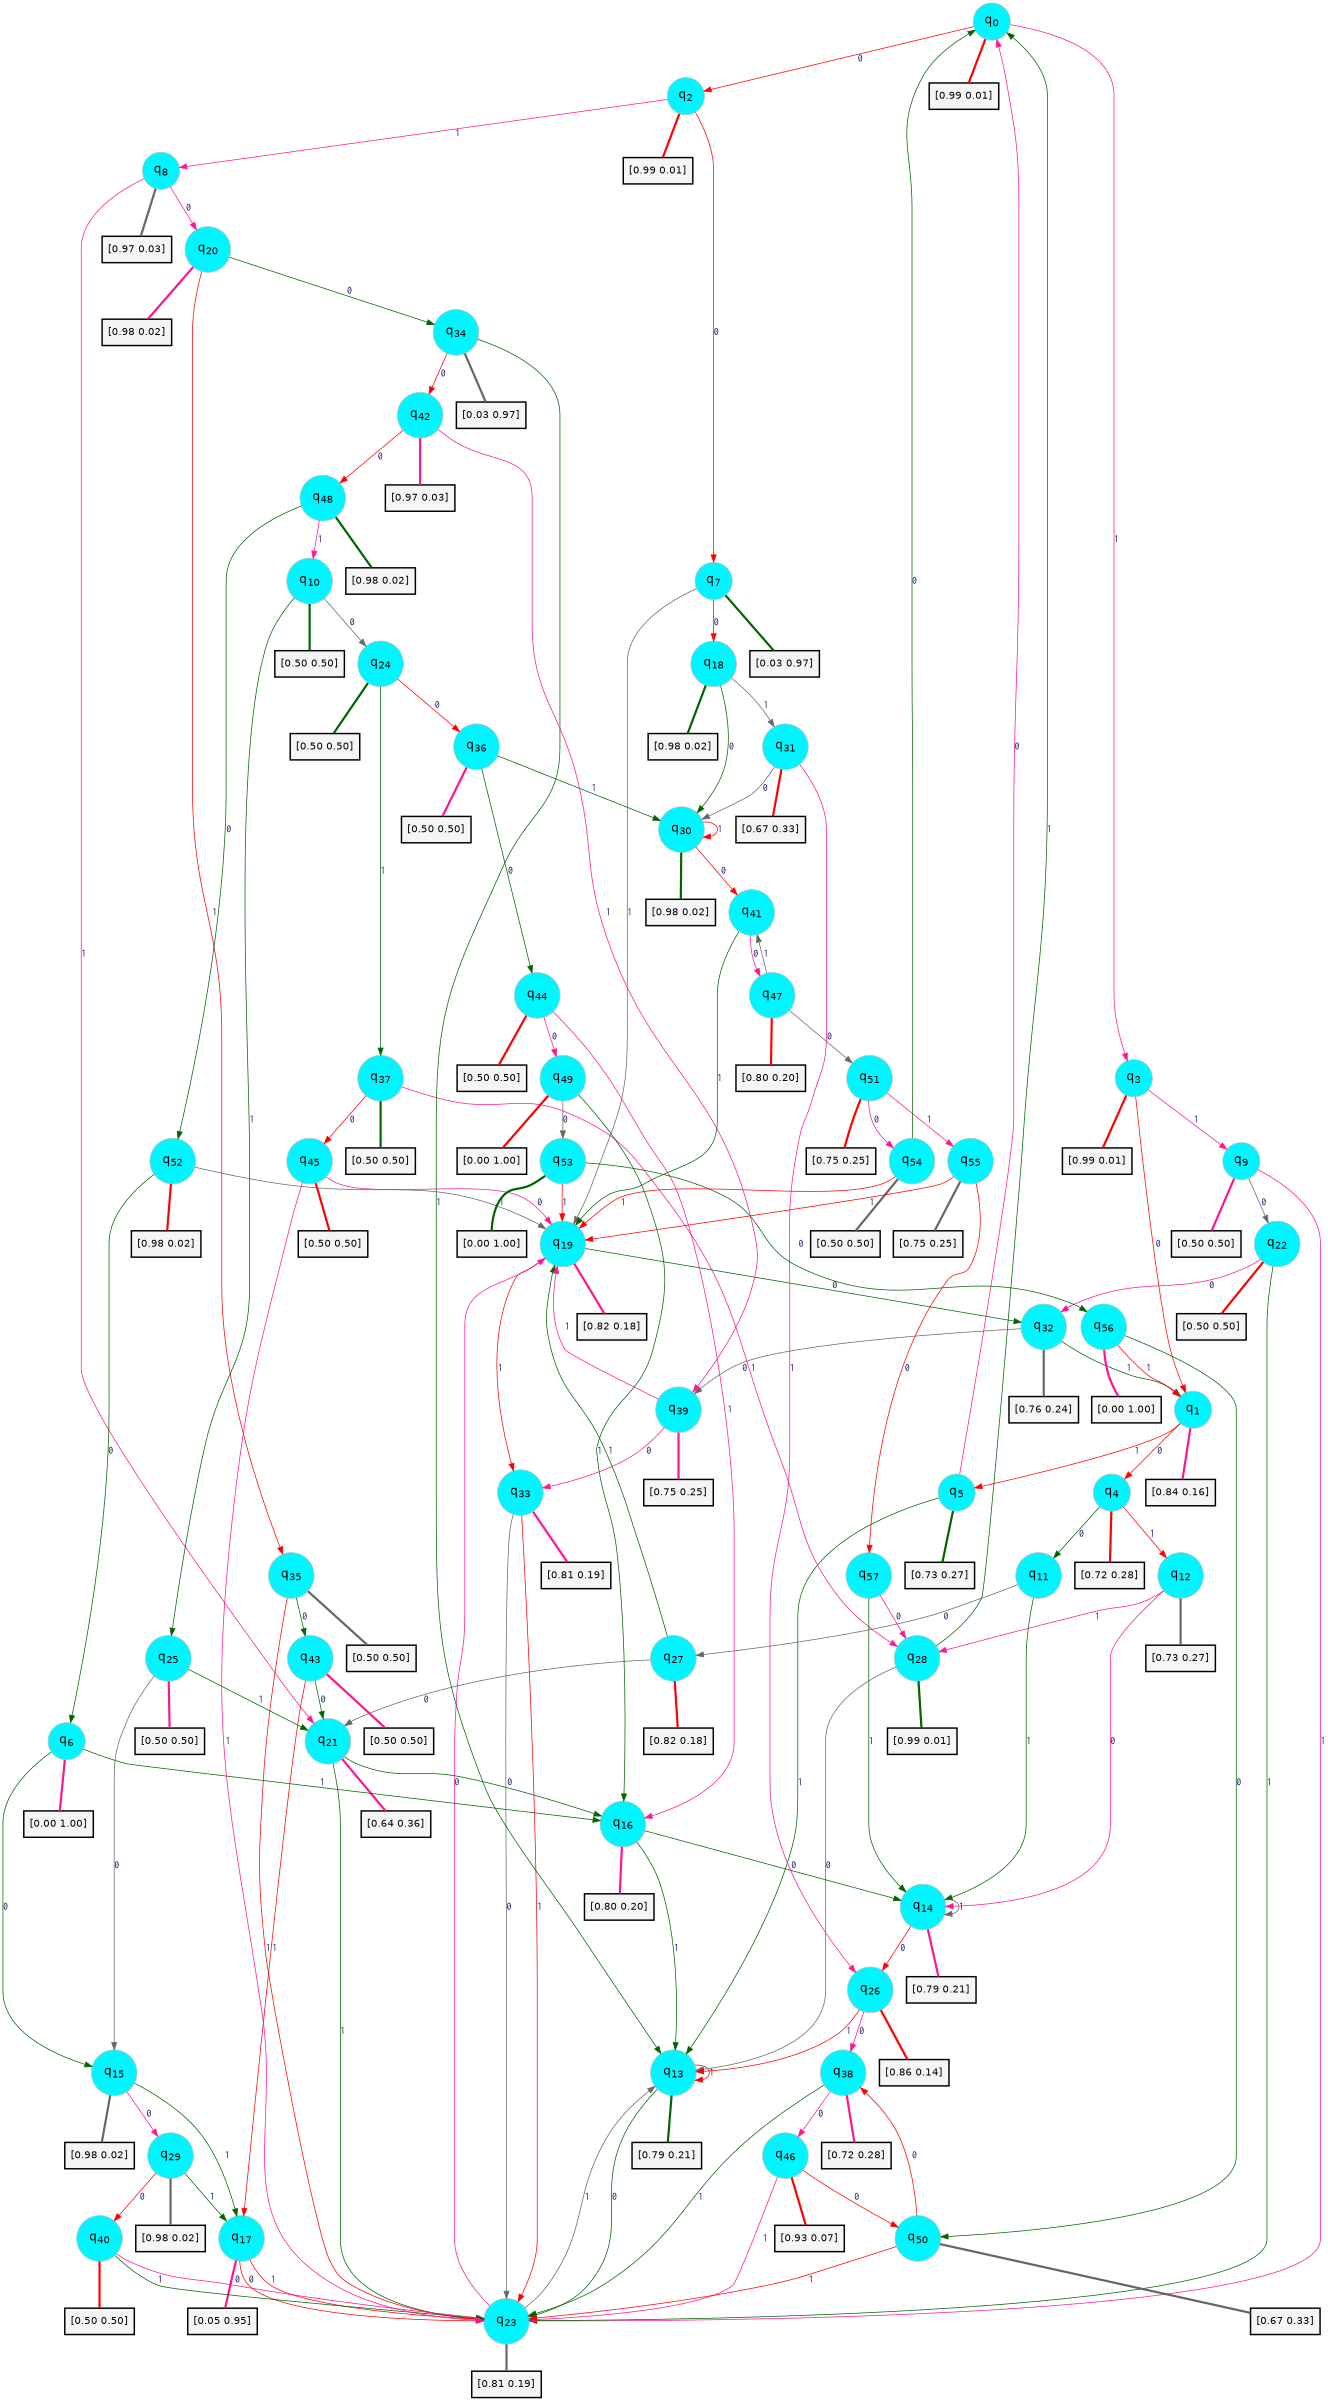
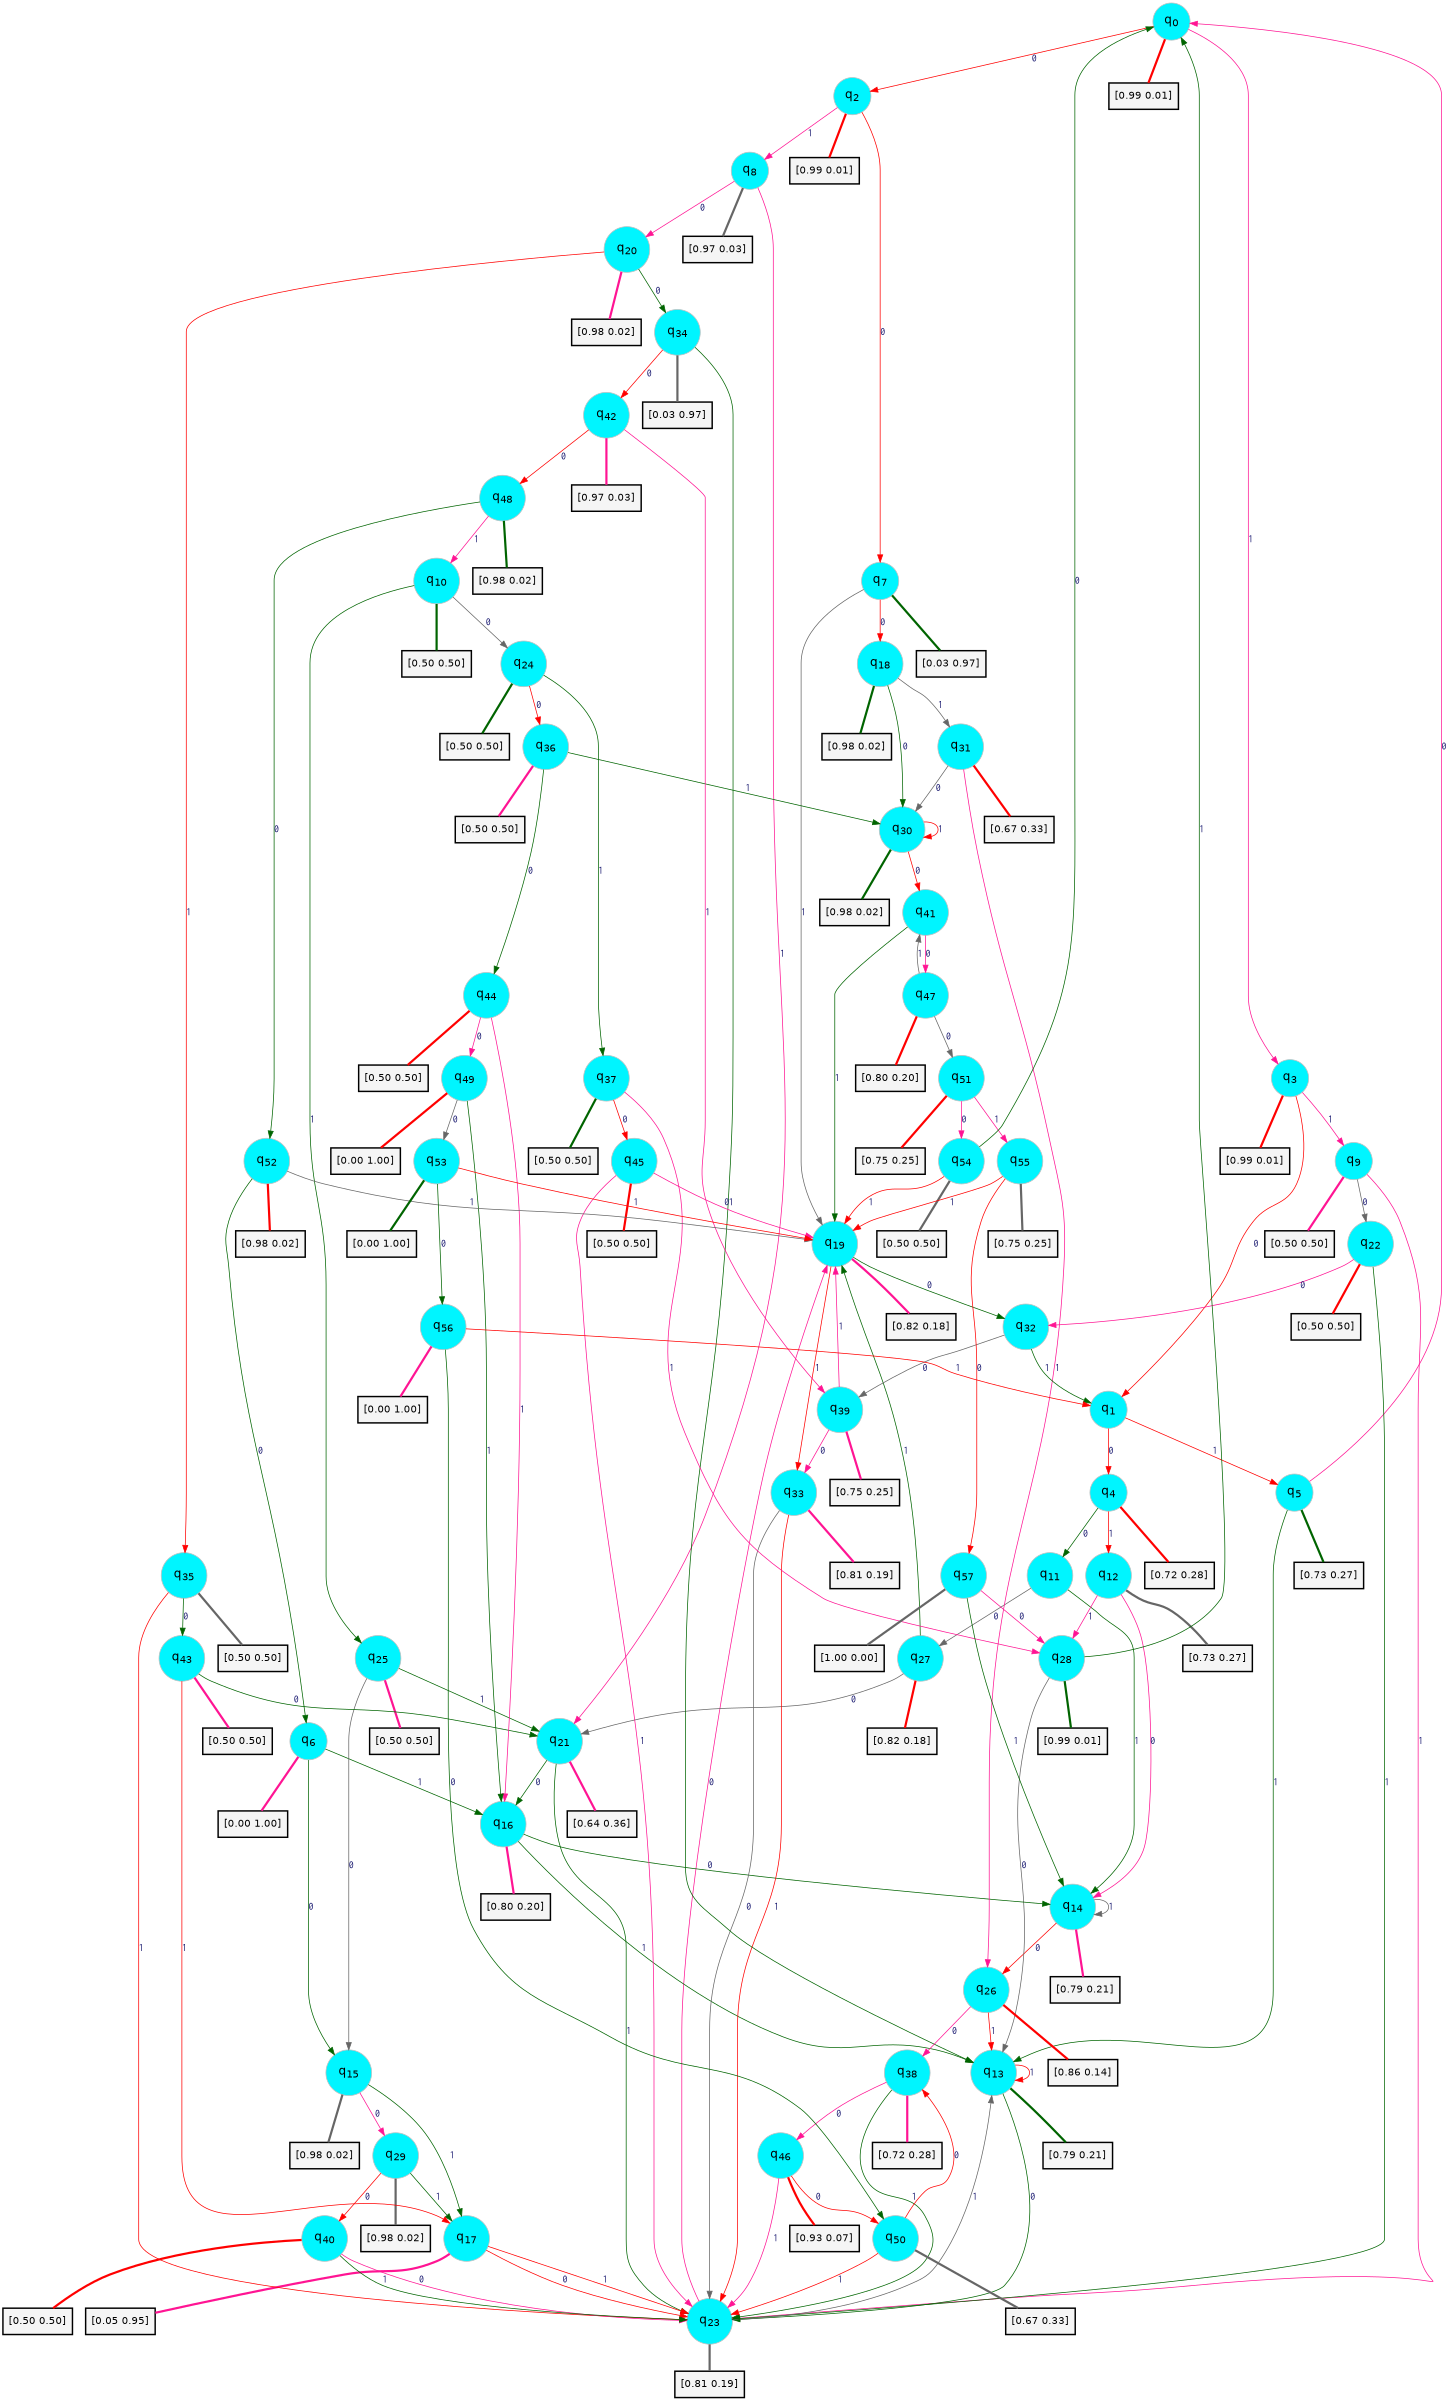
node "[0.76 0.24]": removed
node "[0.84 0.16]": removed
node "[1.00 0.00]": added
